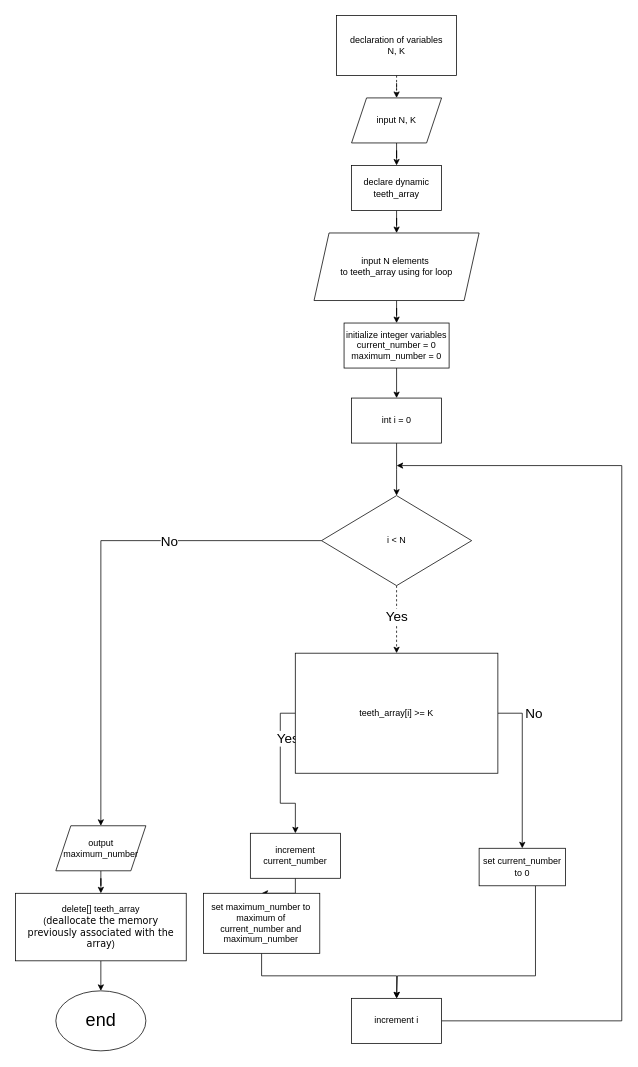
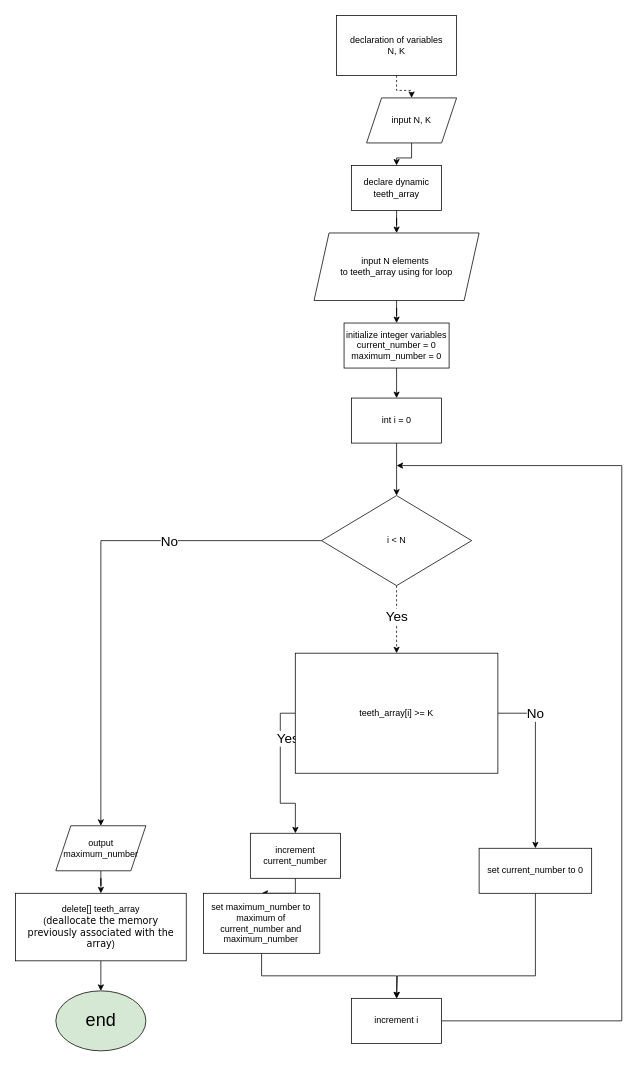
node "input N, K": moved (396, 120) -> (411, 120)
node "set current_number to 0": size 86x38 -> 113x45
node "end": fillcolor #ffffff -> #d5e8d4
